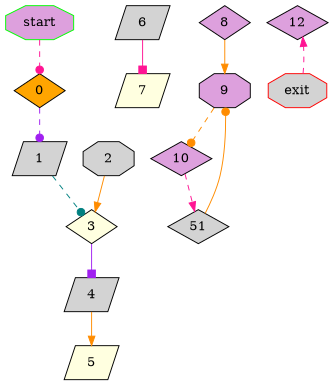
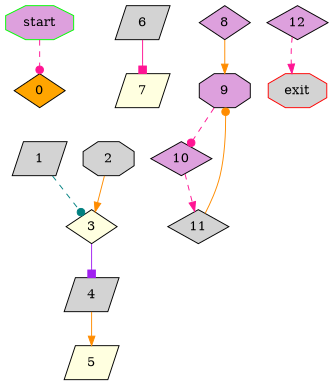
edge "exit" -> "12": reversed
edge "0" -> "1": removed
edge "9" -> "10": color darkorange -> deeppink
node "51": label "51" -> "11"
